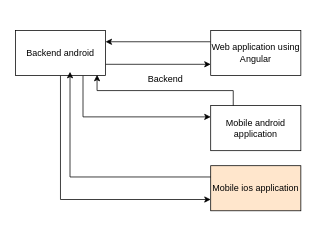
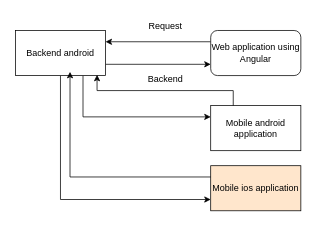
node "Request": added
node "Web application using Angular": shape rectangle -> rounded rectangle
